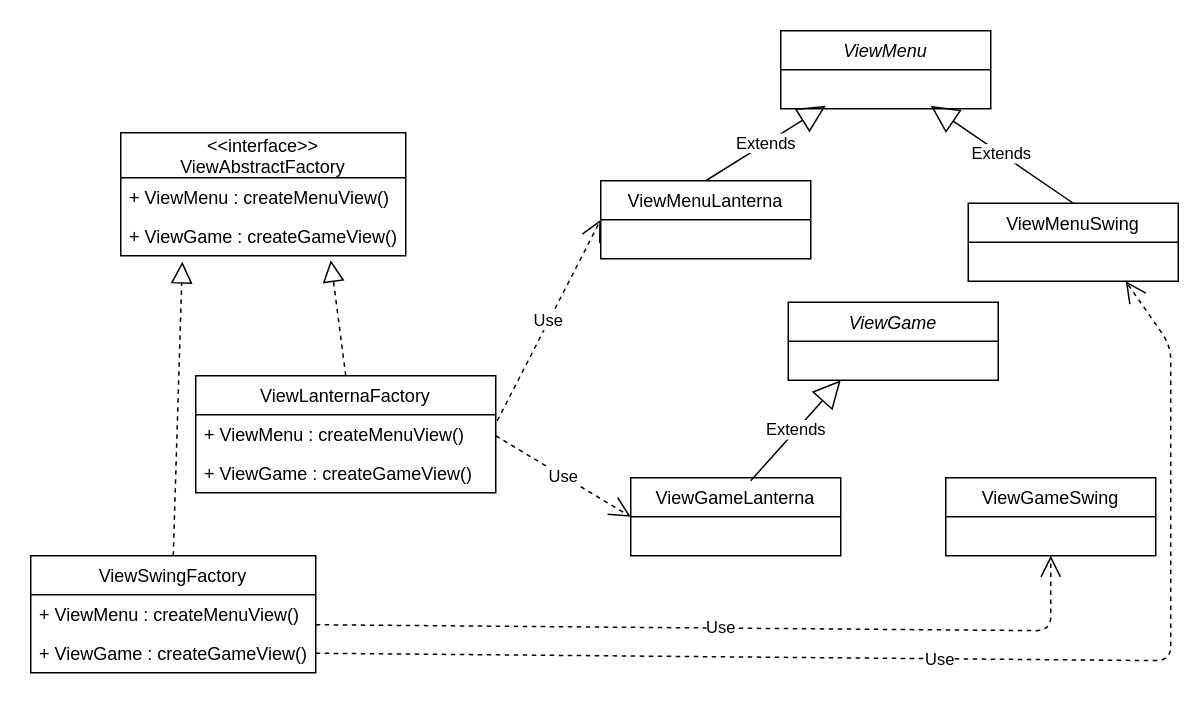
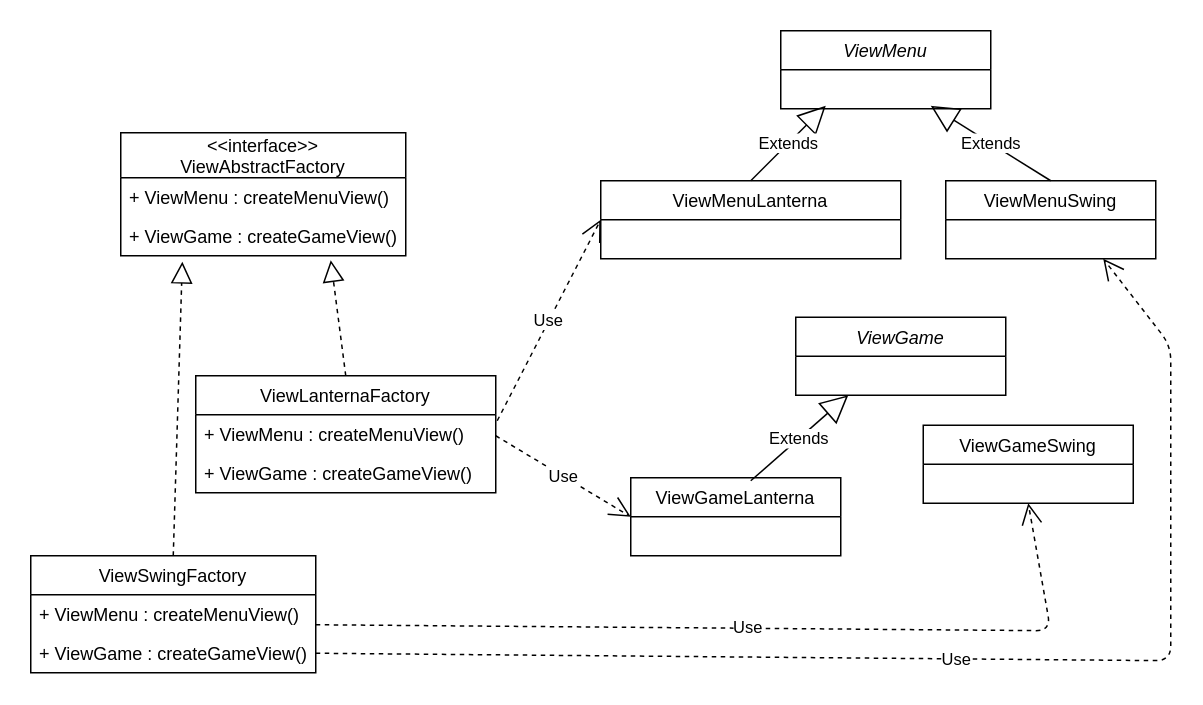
node "ViewMenuLanterna": size 210x78 -> 300x78
node "ViewMenuSwing": moved (1073, 242) -> (1051, 220)
node "ViewGame": moved (893, 341) -> (901, 356)
node "ViewGameSwing": moved (1051, 517) -> (1028, 464)
